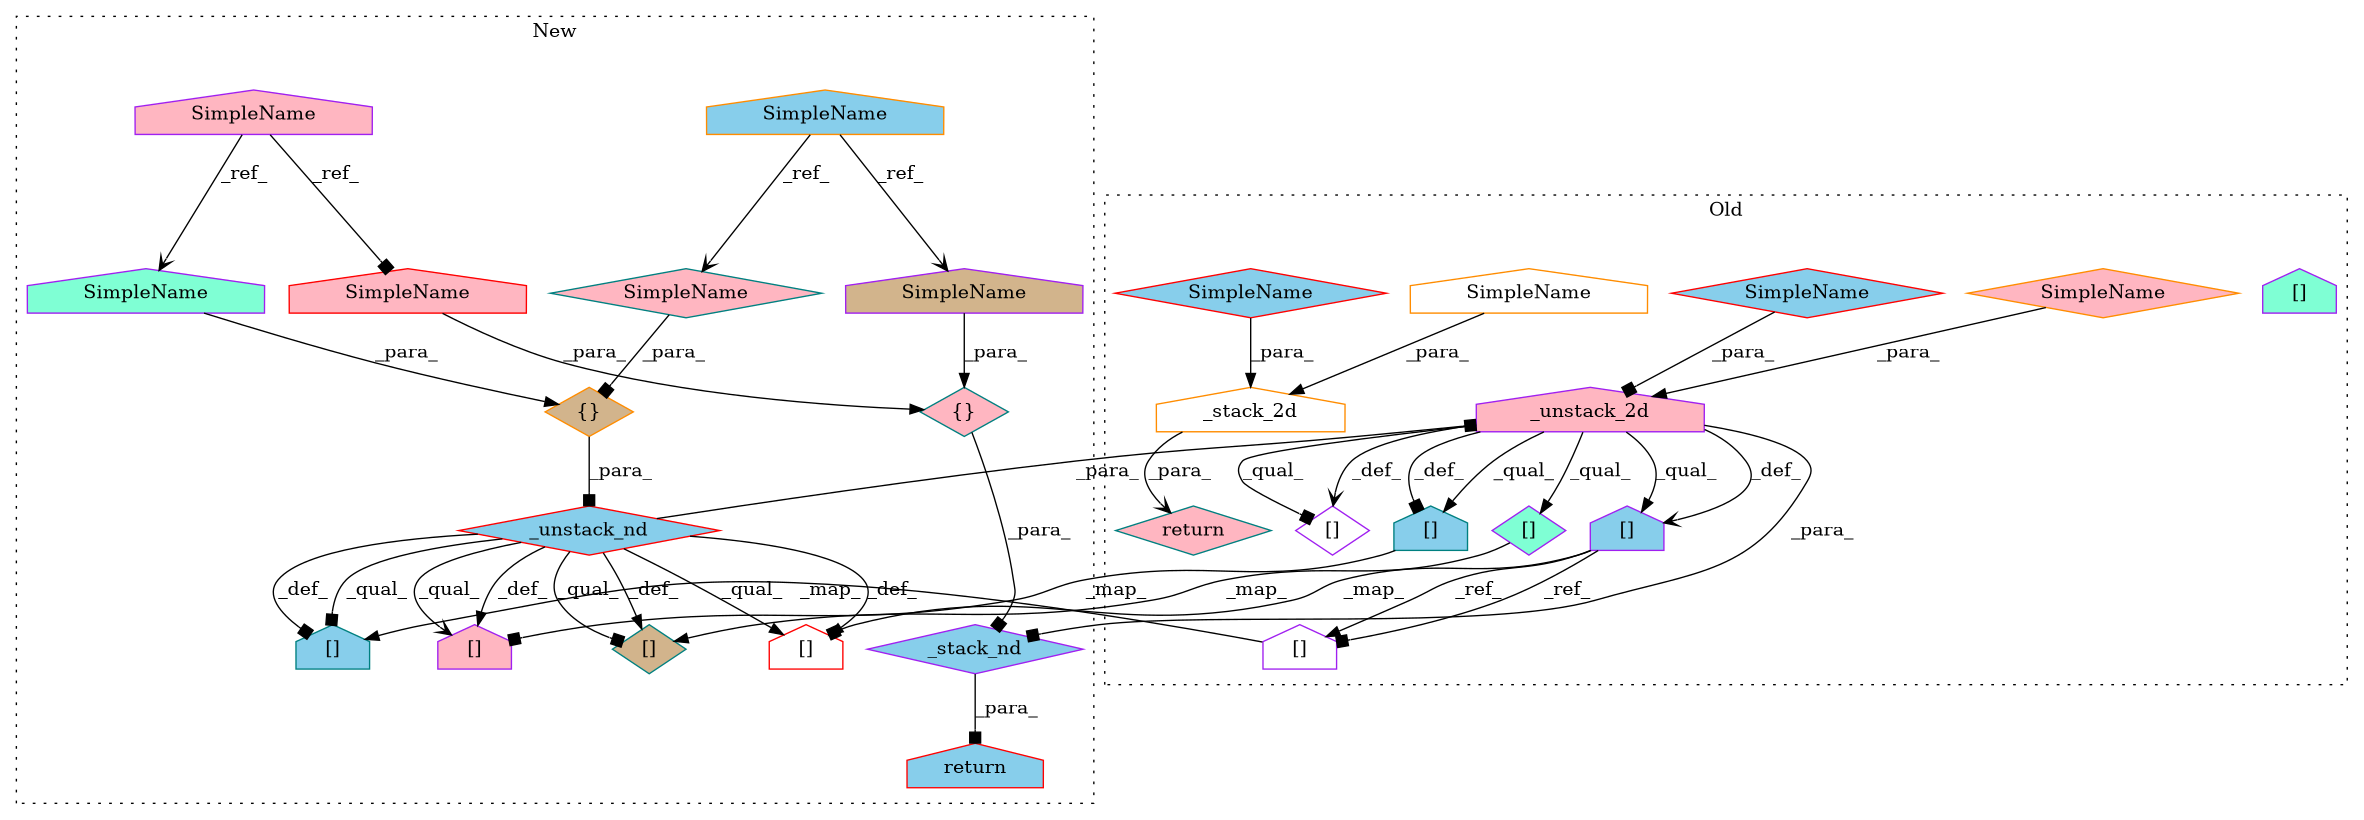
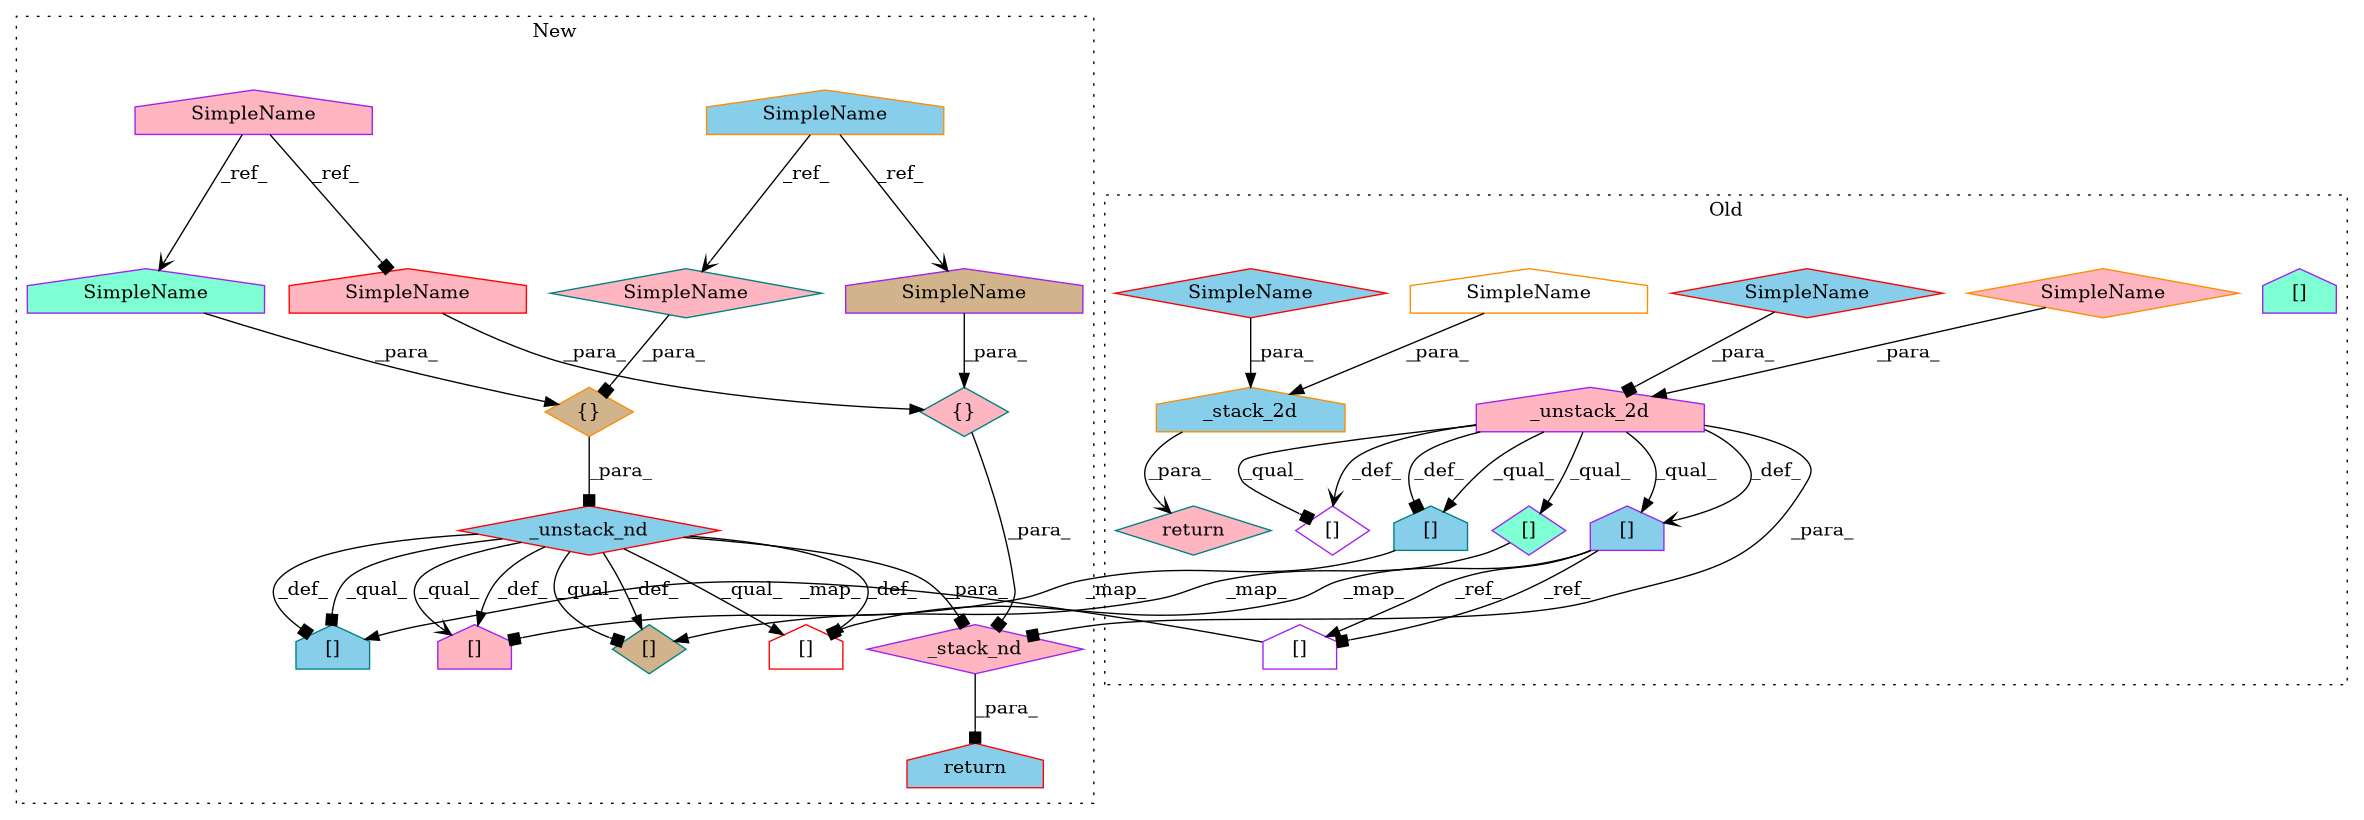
node "_stack_2d": fillcolor white -> skyblue
edge "_unstack_nd" -> "_unstack_2d": now "_unstack_nd" -> "_stack_nd"
node "_stack_nd": fillcolor skyblue -> lightpink
